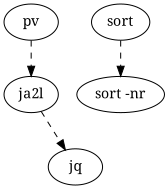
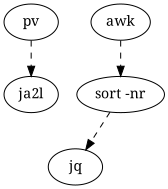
node "sort": label "sort" -> "awk"
edge "ja2l" -> "jq": now "sort -nr" -> "jq"
